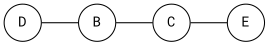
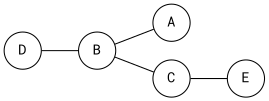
node "A": added
